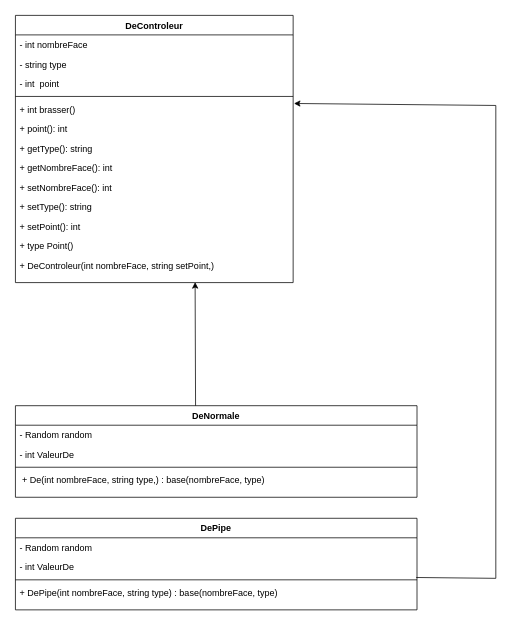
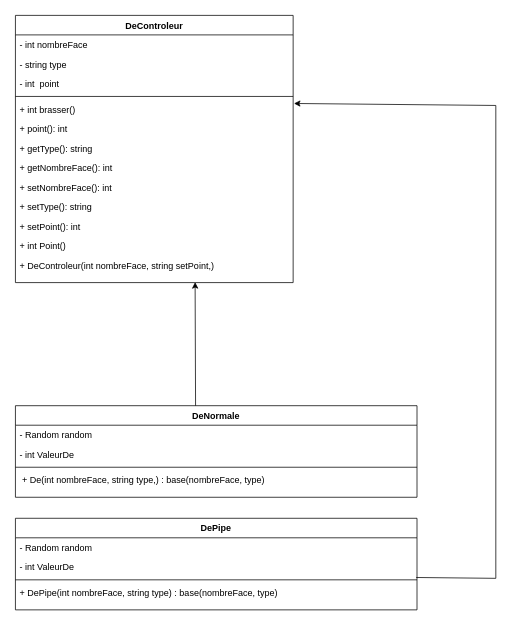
node "+ type Point()": label "+ type Point()" -> "+ int Point()"
